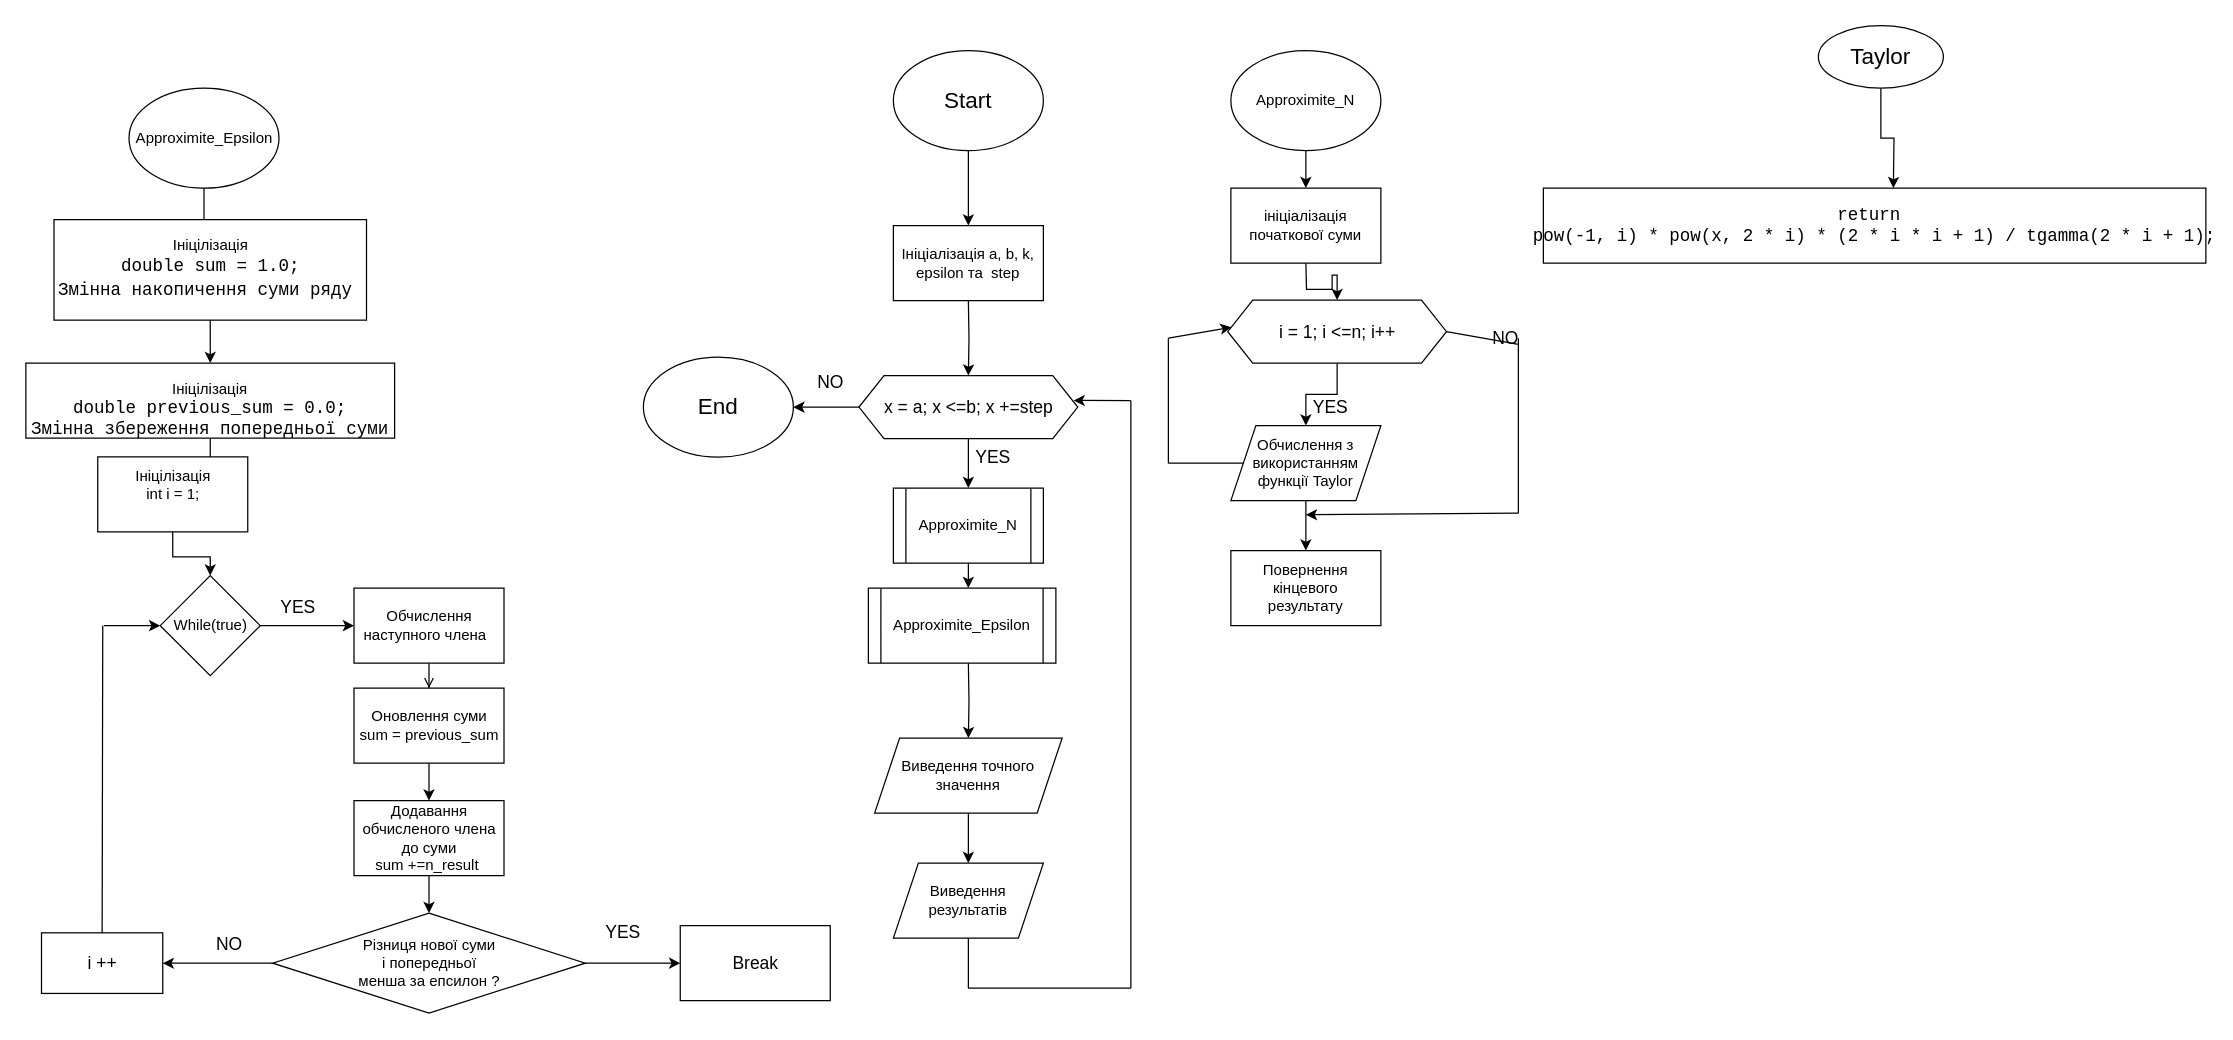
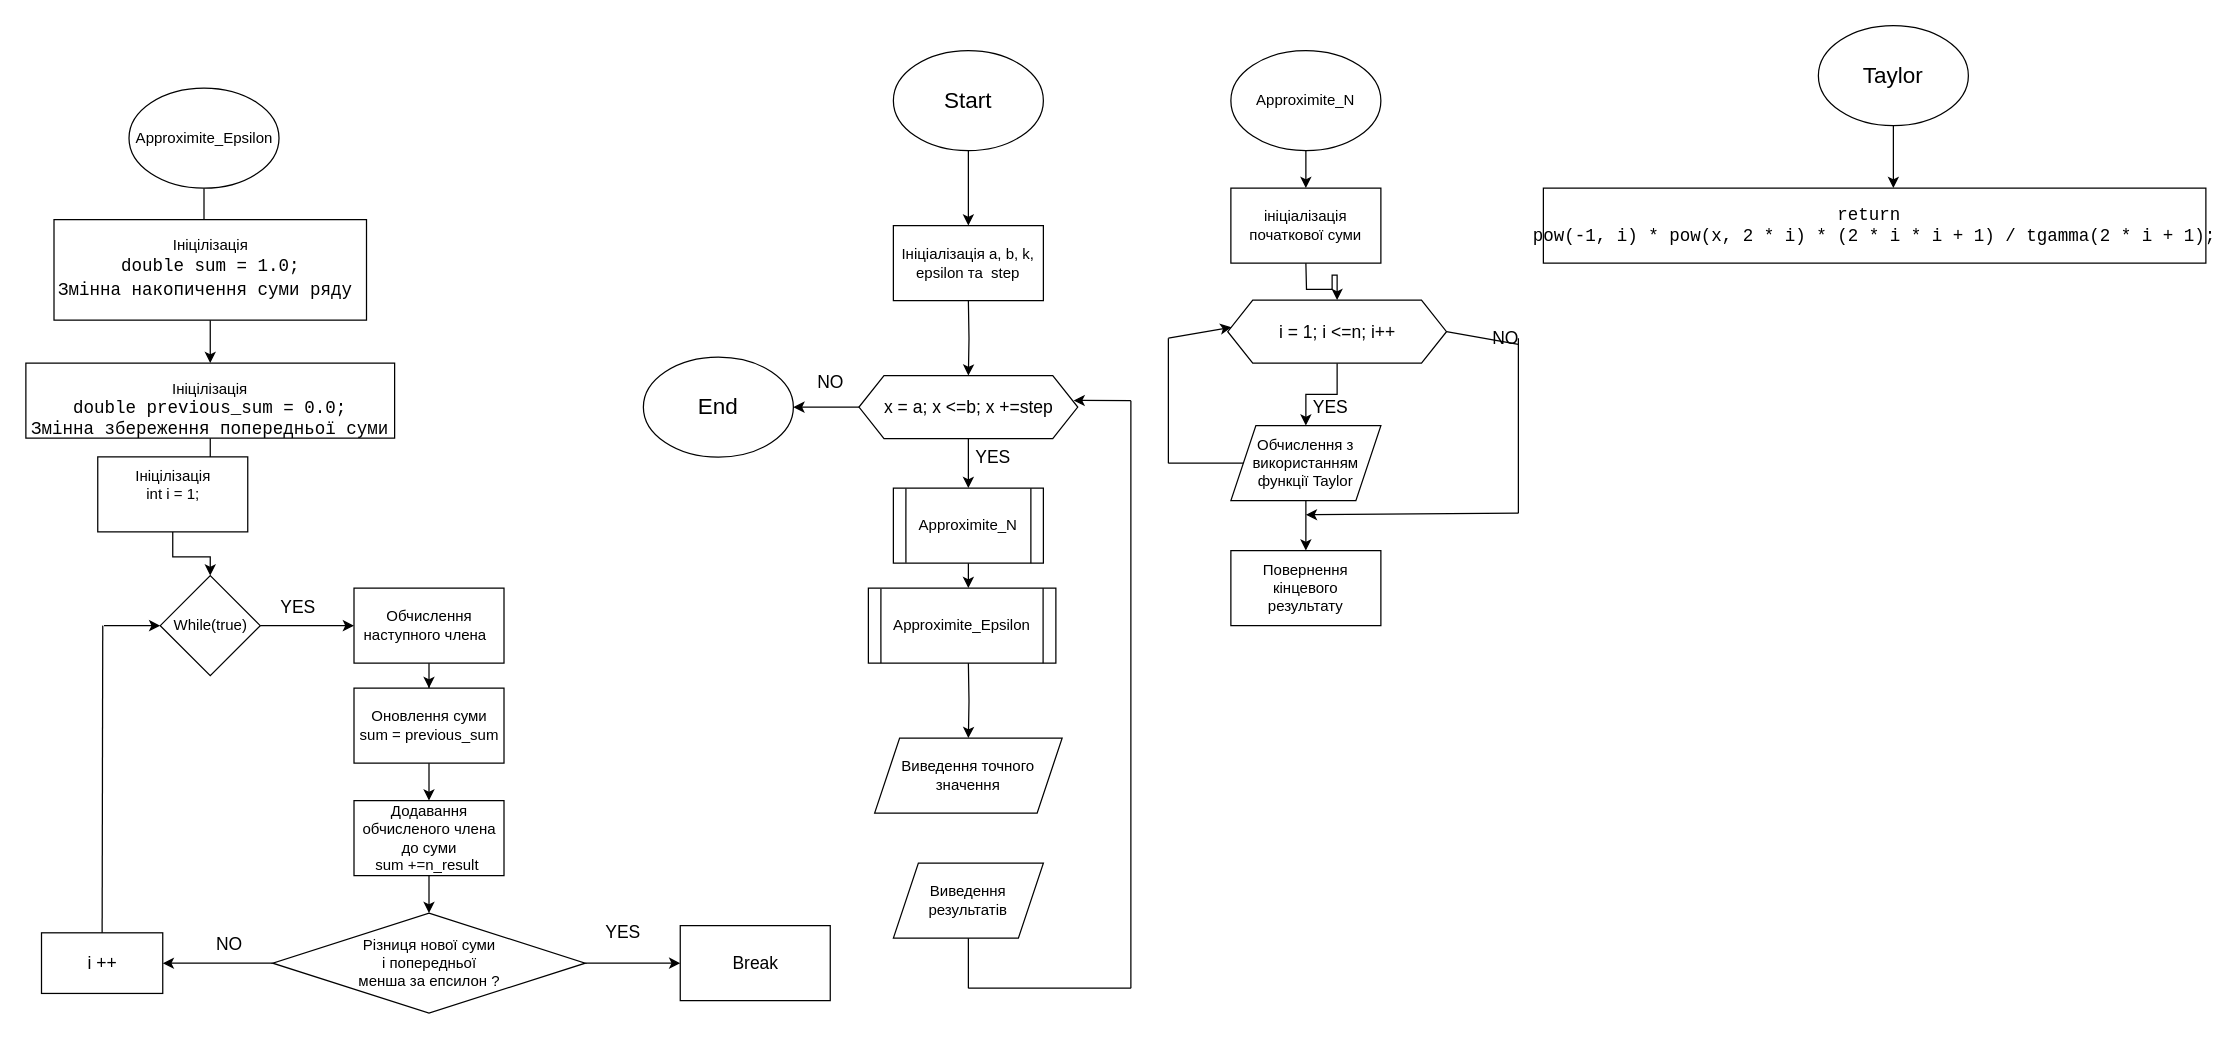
node "Taylor": size 125x63 -> 150x100
edge "Обчислення наступного члена" -> "Оновлення суми sum = previous_sum": arrowhead open -> classic
edge "Виведення точного значення" -> "Виведення результатів": removed
